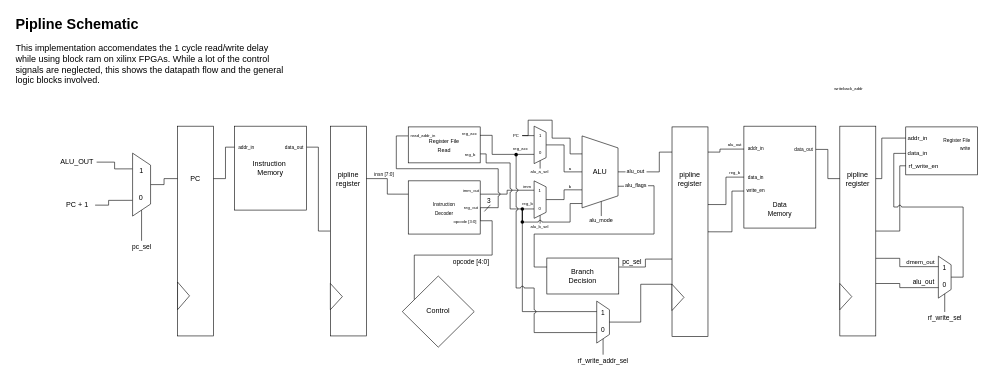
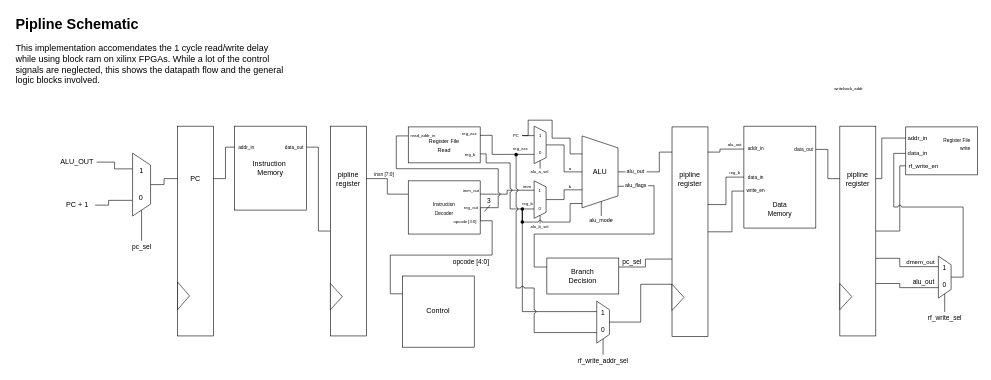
node "Control": shape diamond -> rectangle
